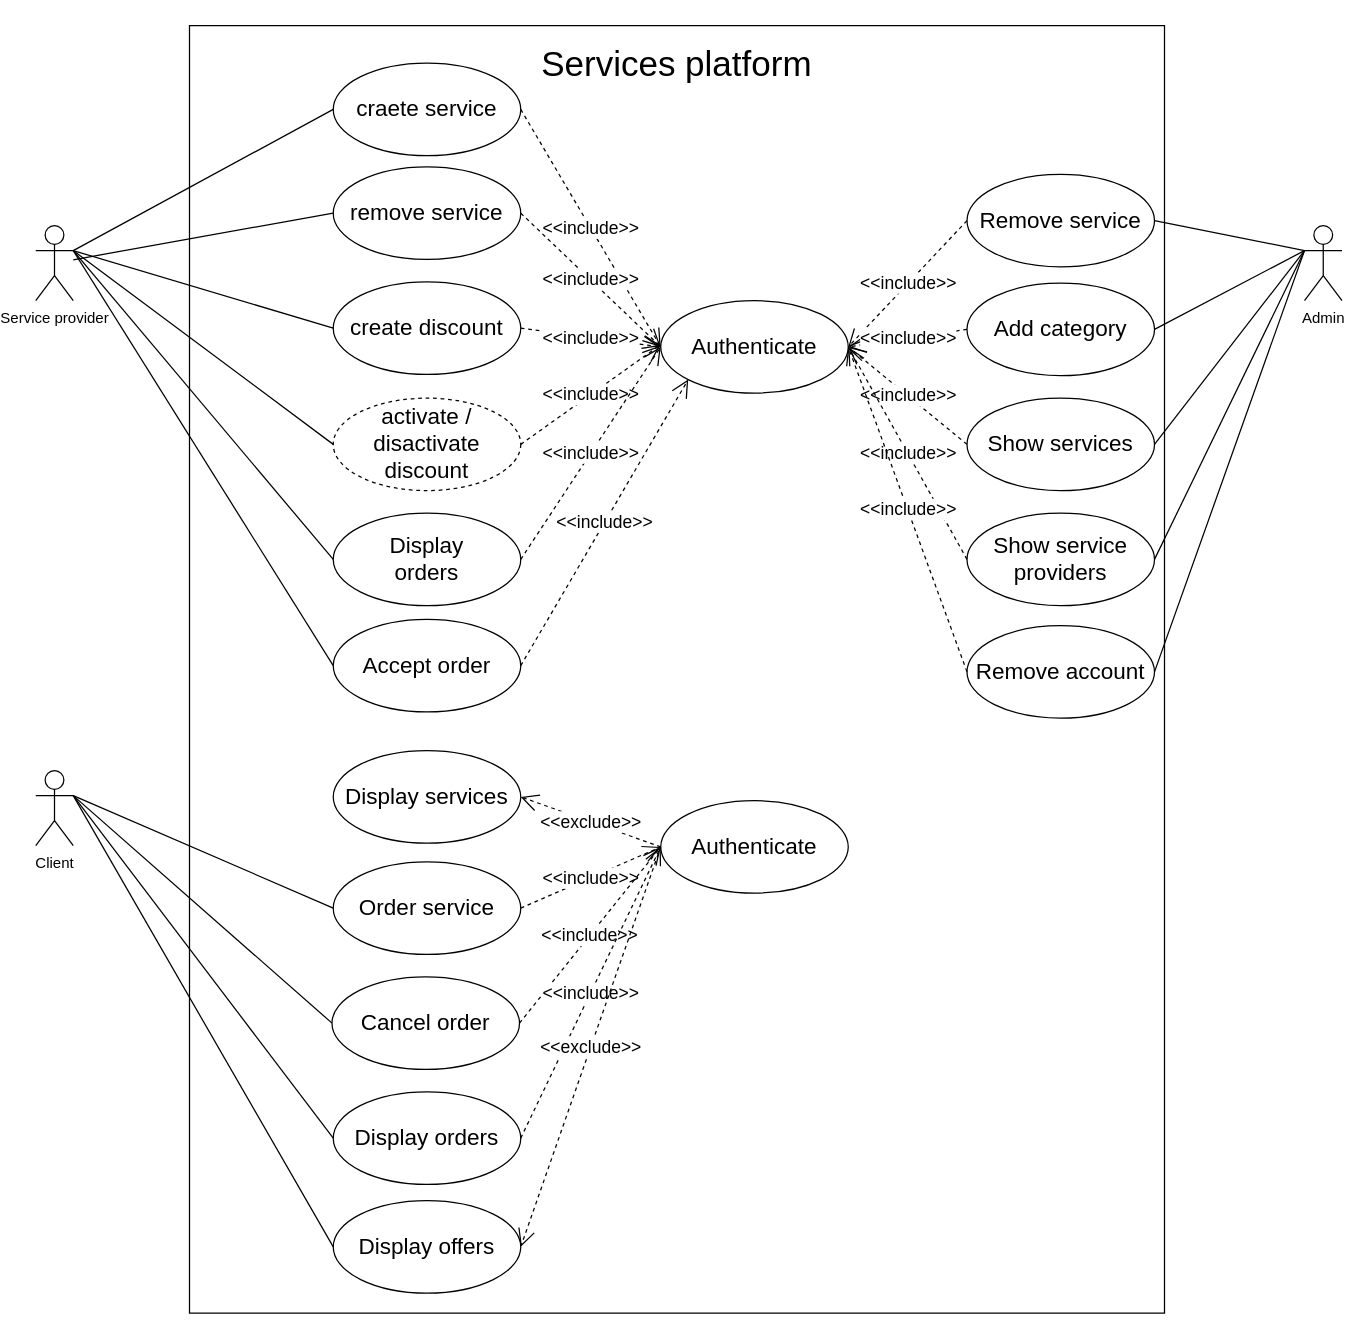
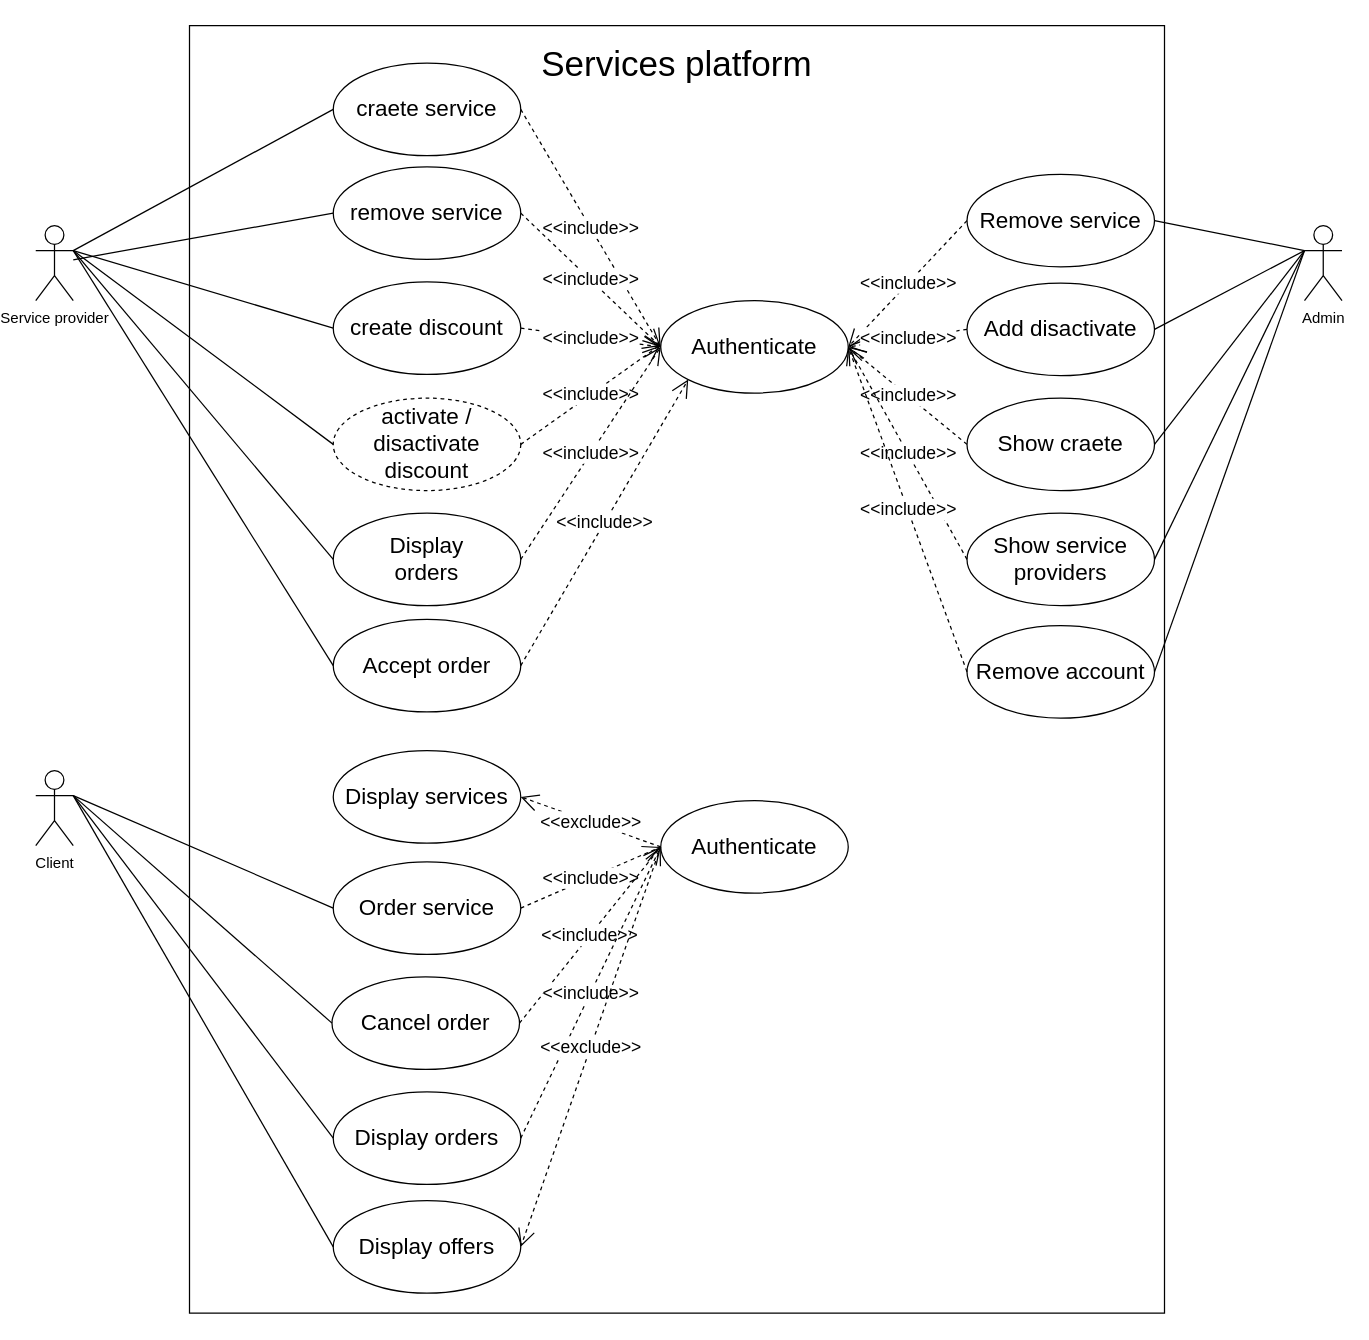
node "Add category": label "Add category" -> "Add disactivate"
node "Show services": label "Show services" -> "Show craete"
